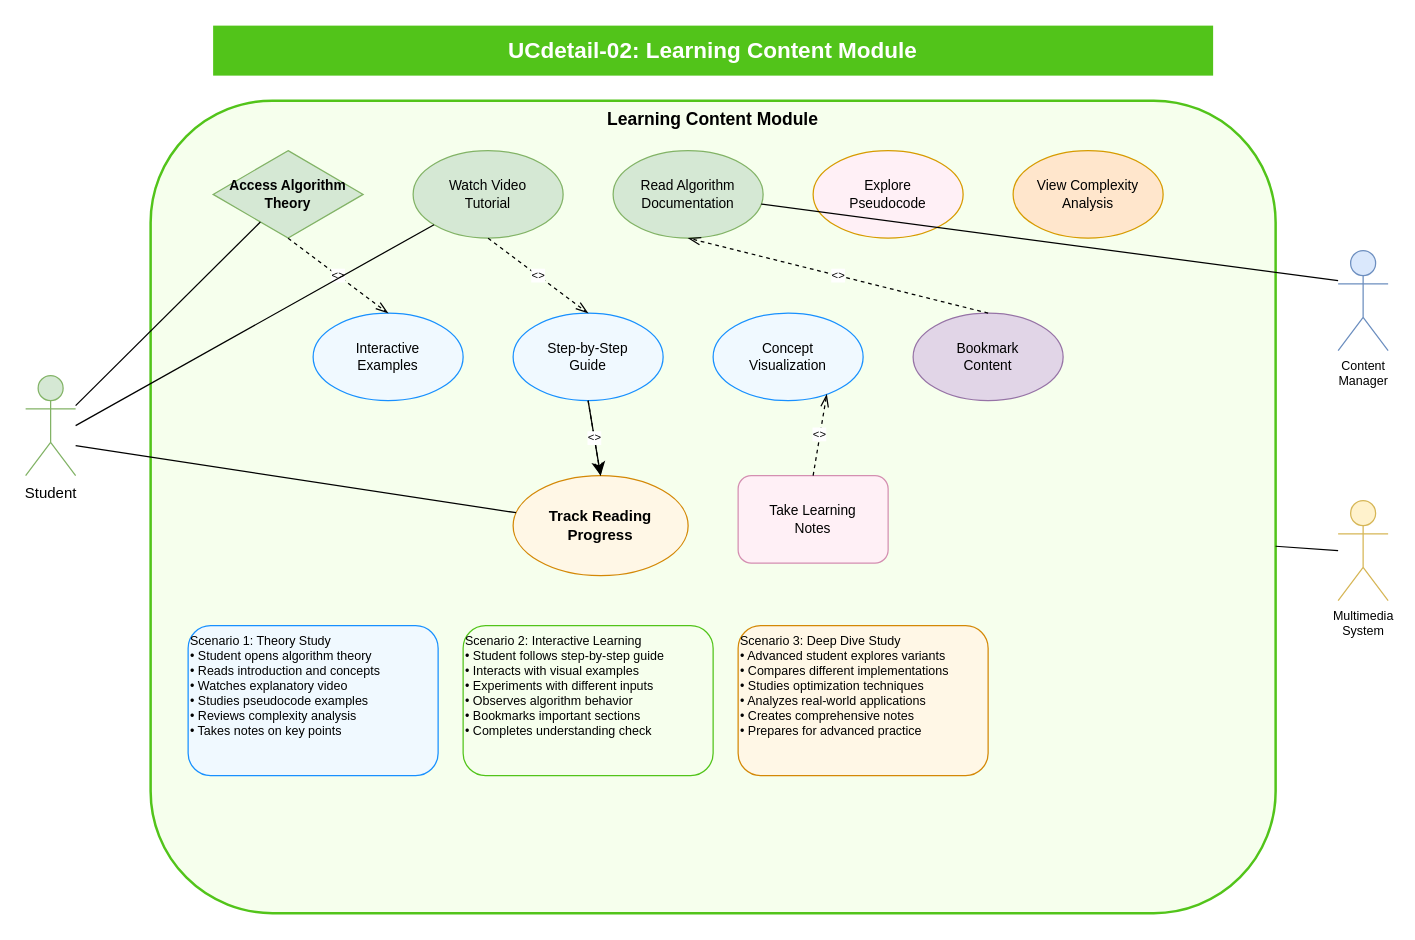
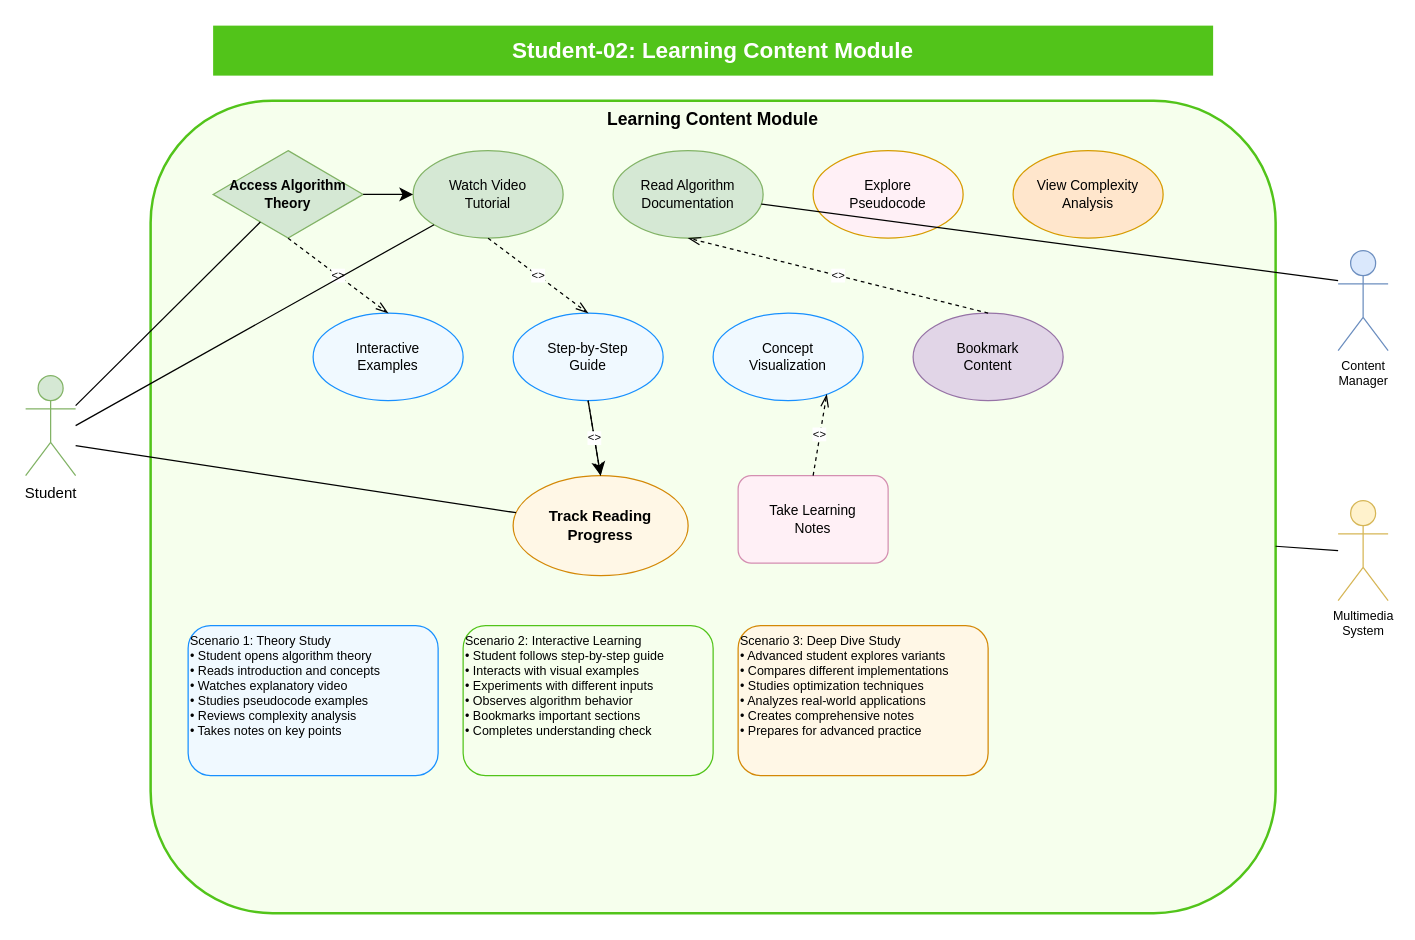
node "UCdetail-02: Learning Content Module": label "UCdetail-02: Learning Content Module" -> "Student-02: Learning Content Module"
edge "Access Algorithm Theory" -> "Watch Video Tutorial": added
